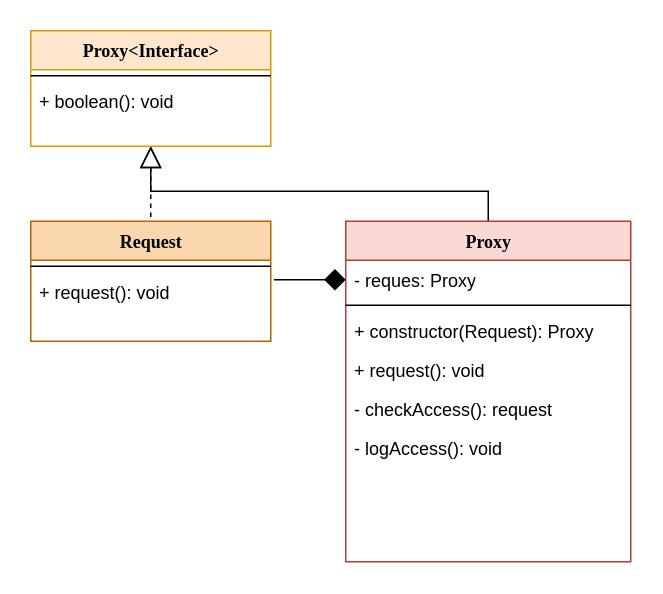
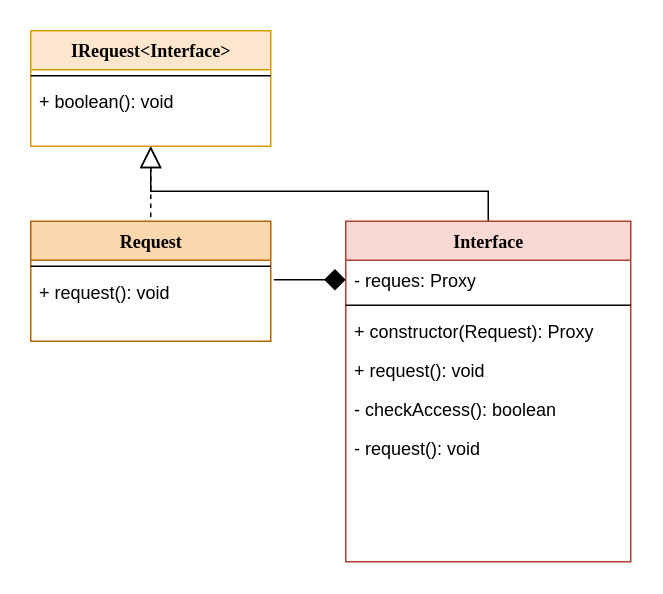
node "Proxy<Interface>": label "Proxy<Interface>" -> "IRequest<Interface>"
node "Proxy": label "Proxy" -> "Interface"
node "- checkAccess(): request": label "- checkAccess(): request" -> "- checkAccess(): boolean"
node "- logAccess(): void": label "- logAccess(): void" -> "- request(): void"
